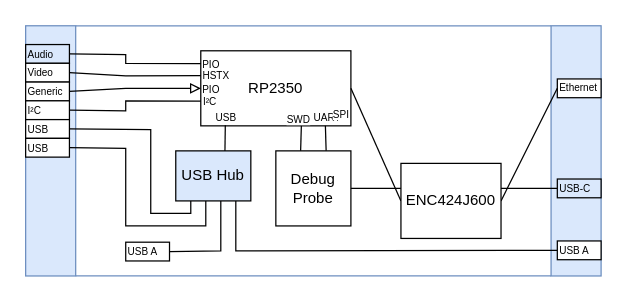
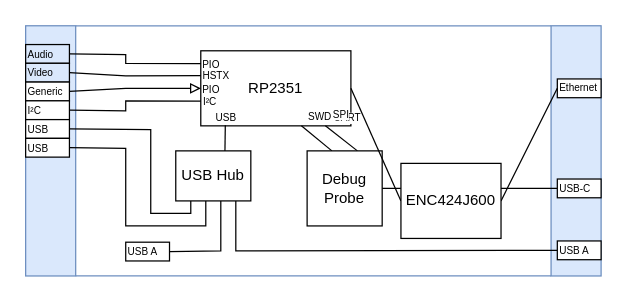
node "Video": fillcolor #ffffff -> #dae8fc
node "RP2350": label "RP2350" -> "RP2351"
node "USB Hub": fillcolor #dae8fc -> #ffffff
node "Debug Probe": moved (313, 188) -> (344, 188)
node "USB-C": fillcolor #dae8fc -> #ffffff
